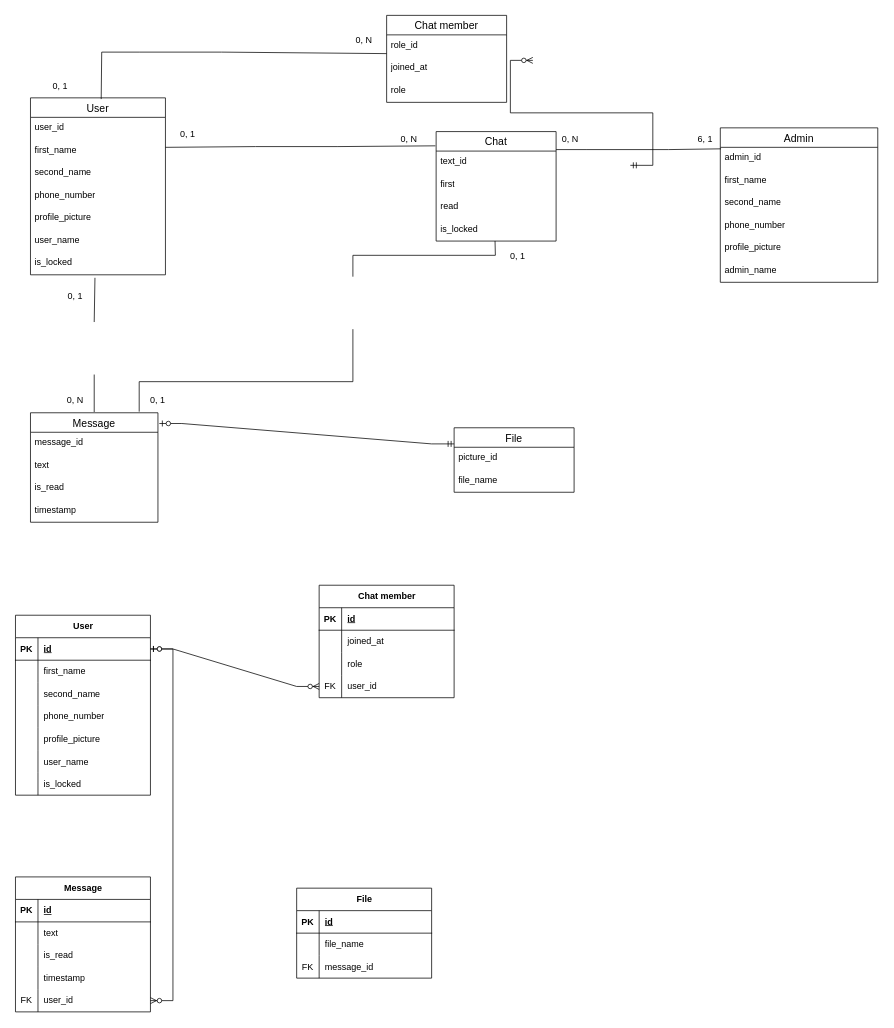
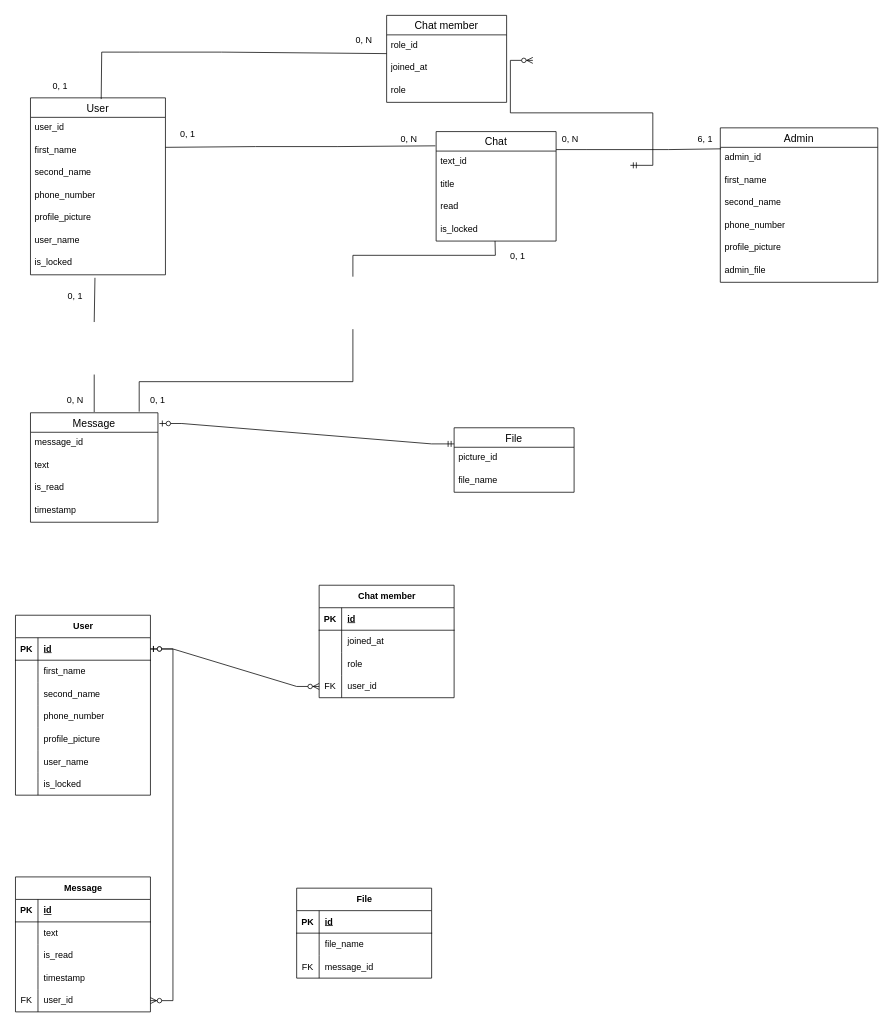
node "first": label "first" -> "title"
node "admin_name": label "admin_name" -> "admin_file"
